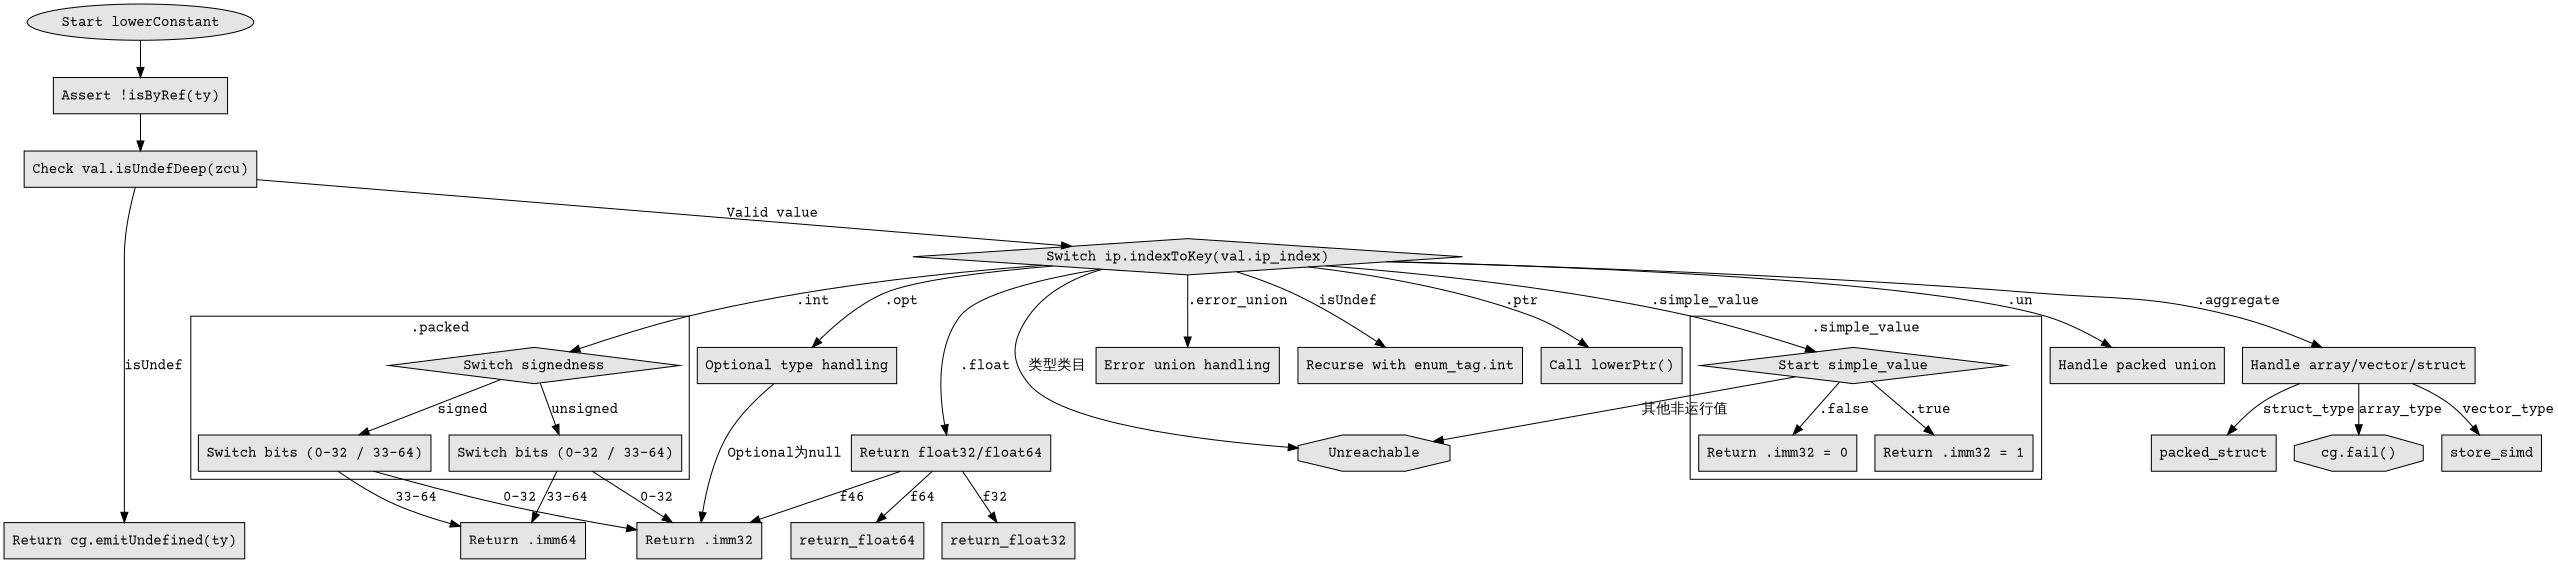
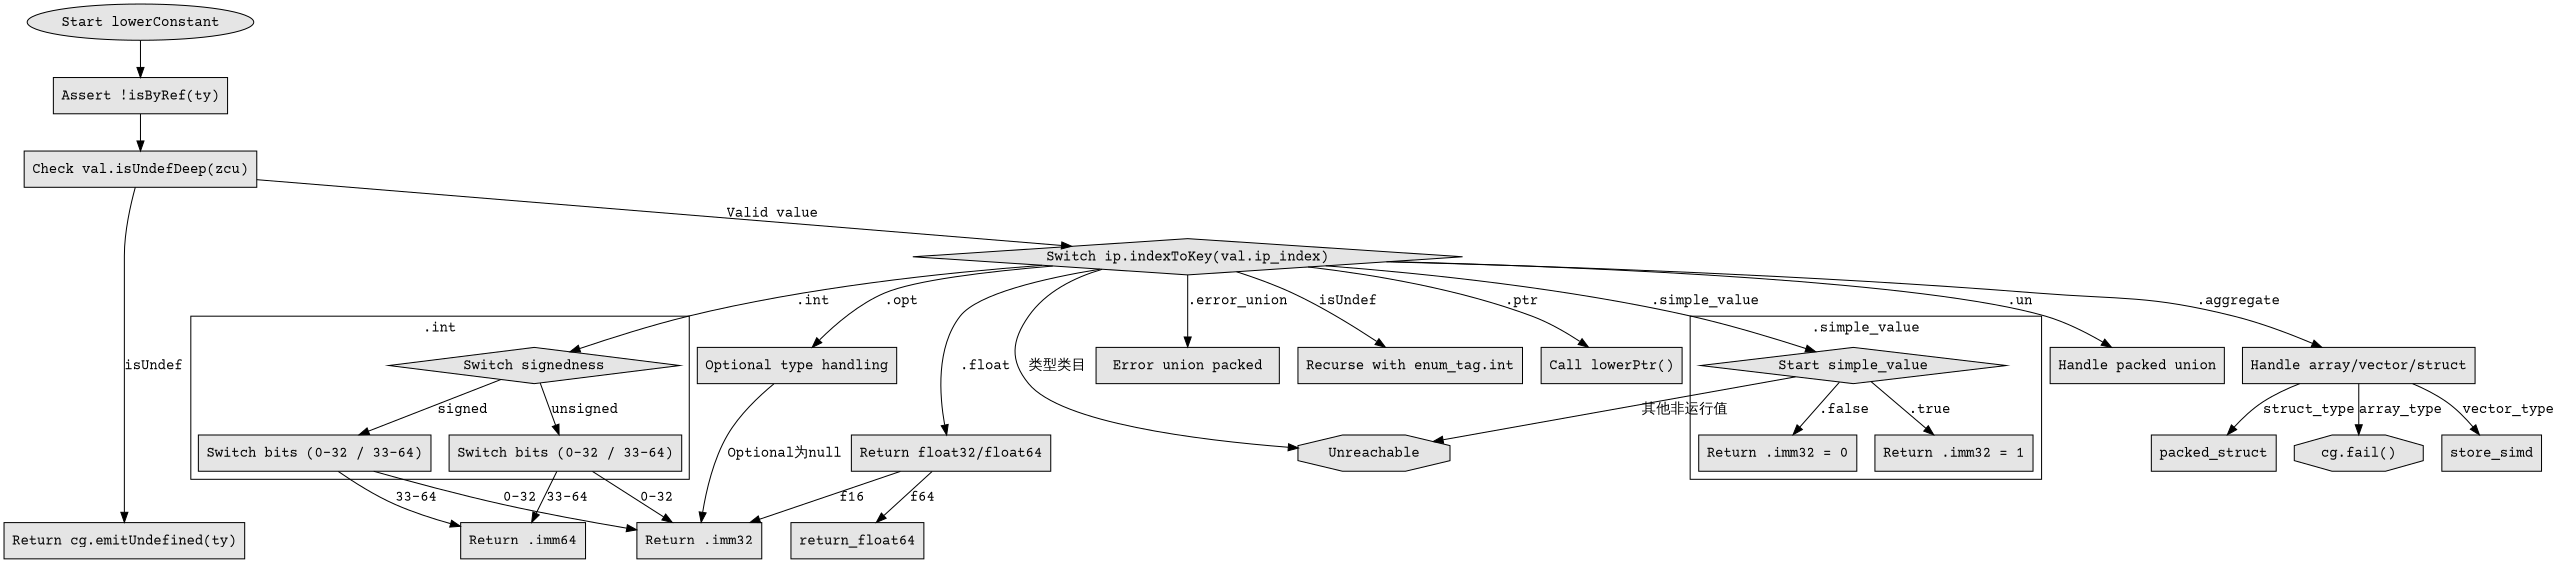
cluster ".packed": label ".packed" -> ".int"
node "Error union handling": label "Error union handling" -> "Error union packed"
edge "Return float32/float64" -> "Return .imm32": label "f46" -> "f16"
node "return_float32": removed
